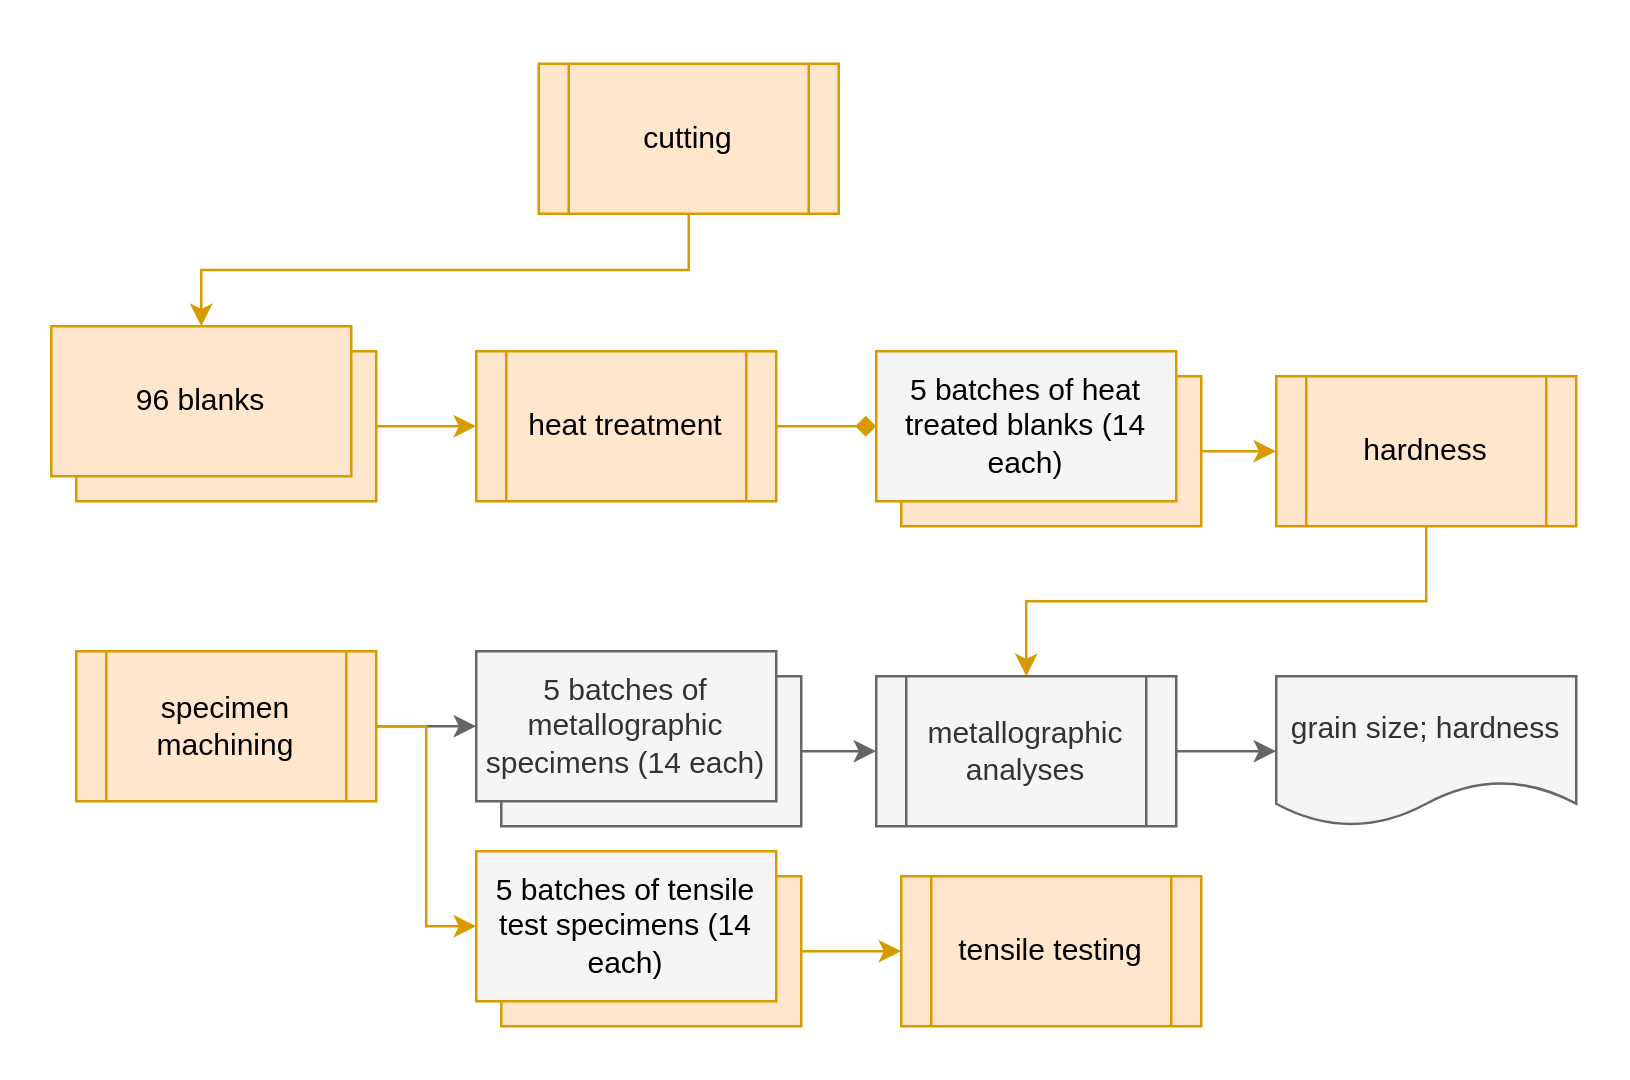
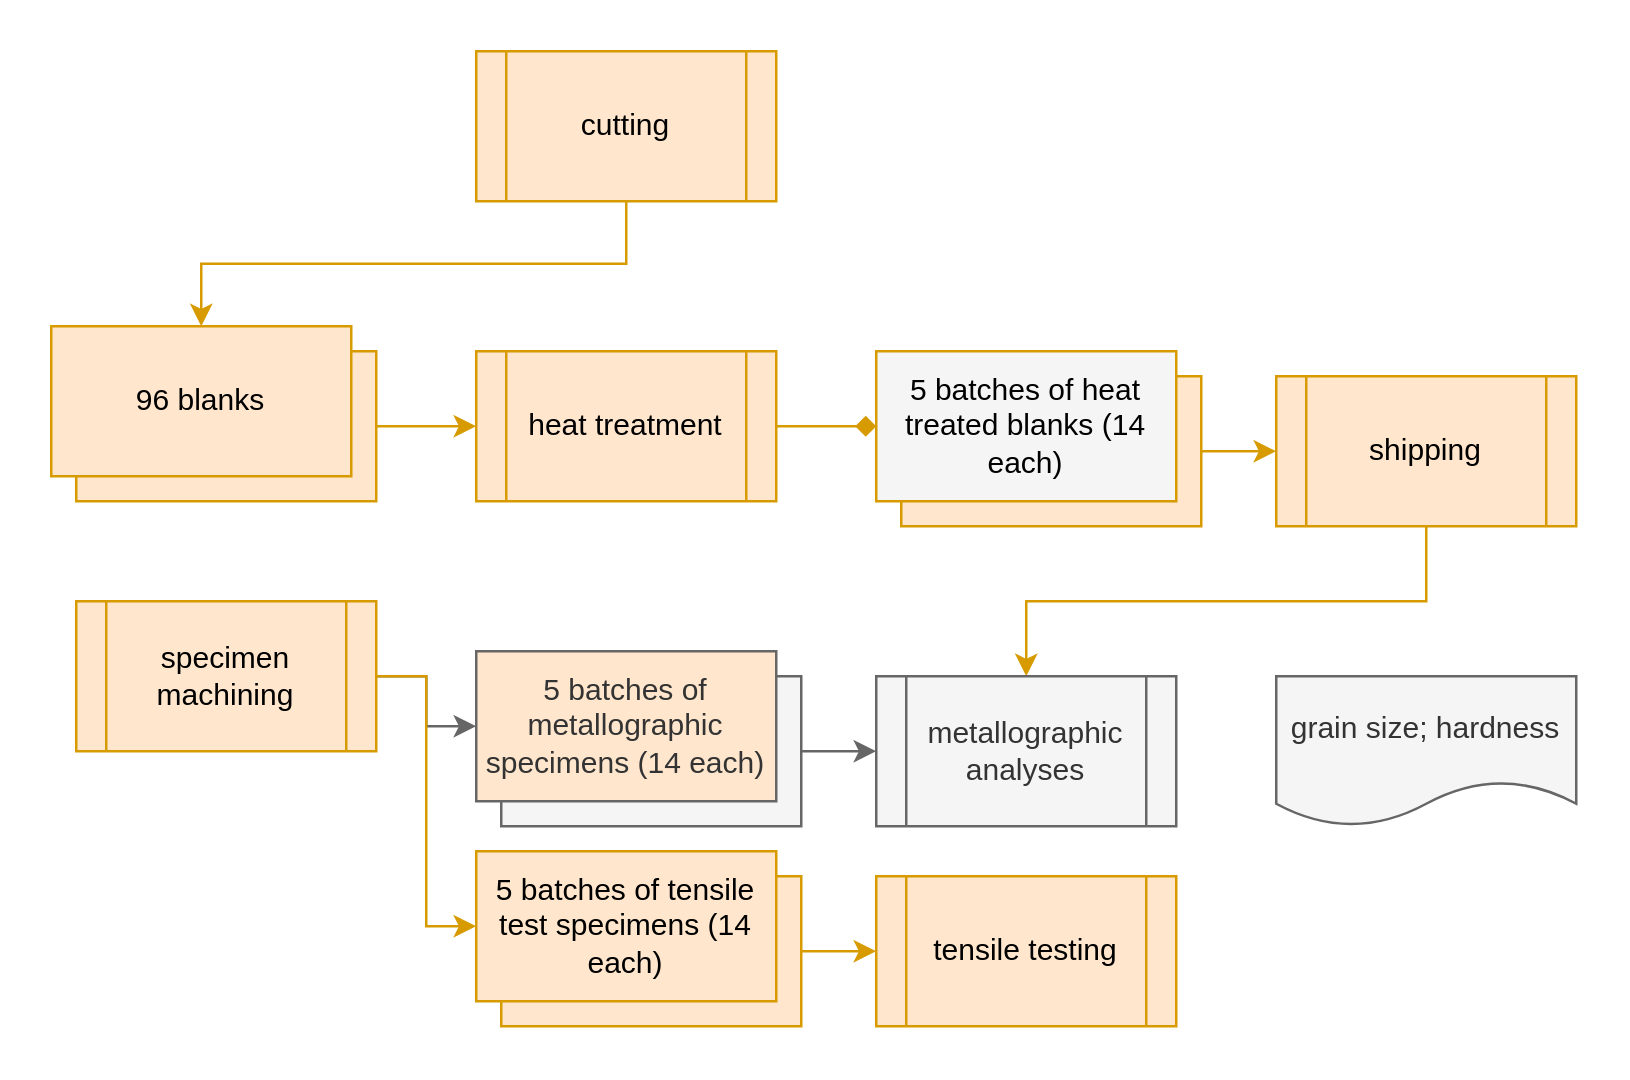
node "cutting": moved (689, 139) -> (626, 126)
node "hardness": label "hardness" -> "shipping"
node "specimen machining": moved (226, 726) -> (226, 676)
node "5 batches of metallographic specimens (14 each)": fillcolor #f5f5f5 -> #ffe6cc
edge "metallographic analyses" -> "grain size; hardness": removed
node "5 batches of tensile test specimens (14 each)": fillcolor #f5f5f5 -> #ffe6cc
node "tensile testing": moved (1051, 951) -> (1026, 951)
